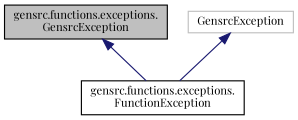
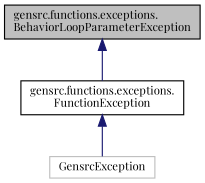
node "gensrc.functions.exceptions. GensrcException": label "gensrc.functions.exceptions. GensrcException" -> "gensrc.functions.exceptions. BehaviorLoopParameterException"
edge "gensrc.functions.exceptions. FunctionException" -> "GensrcException": reversed
